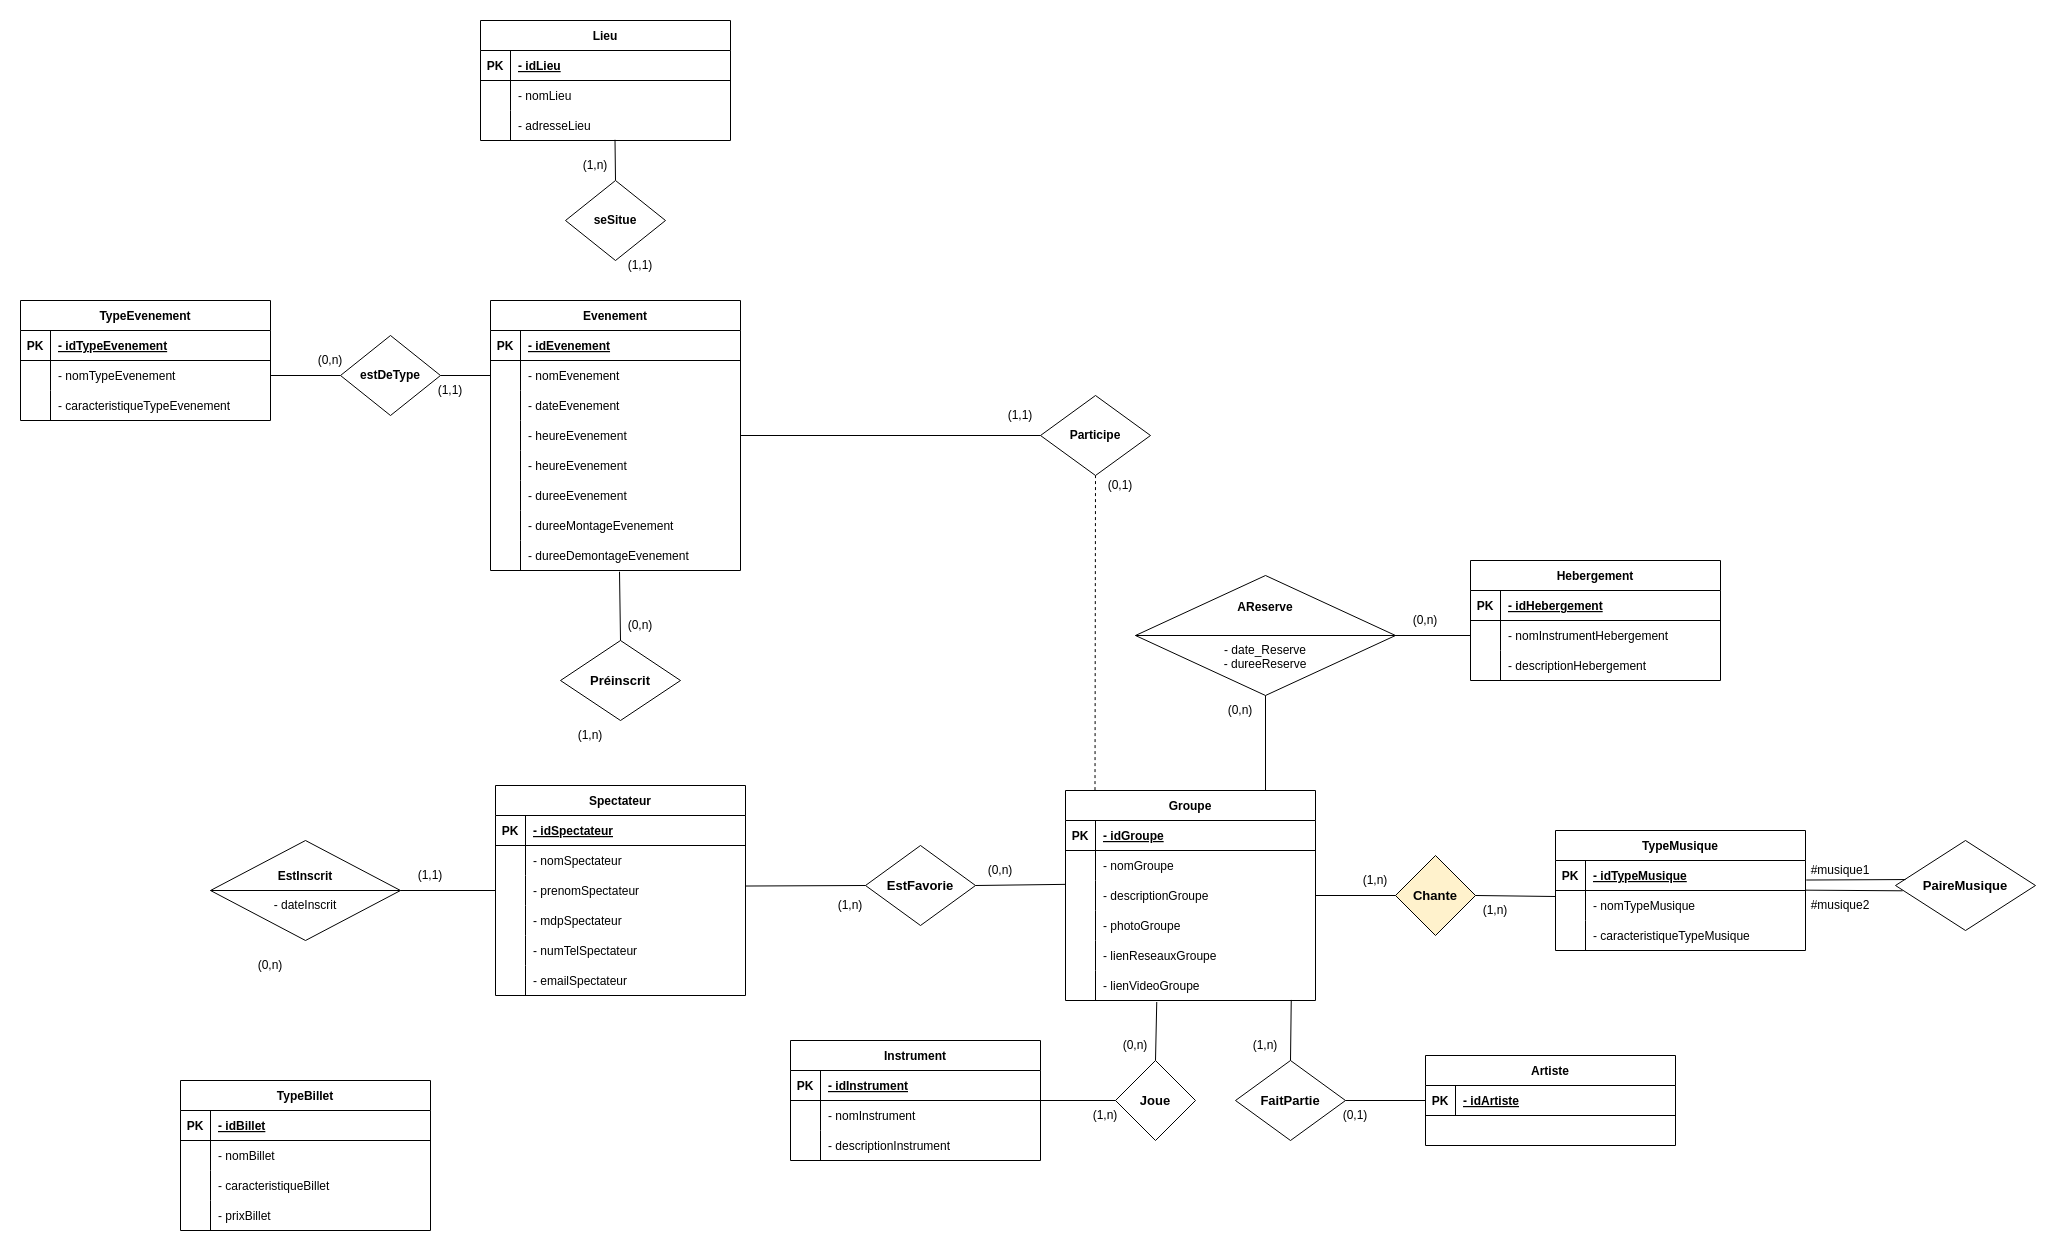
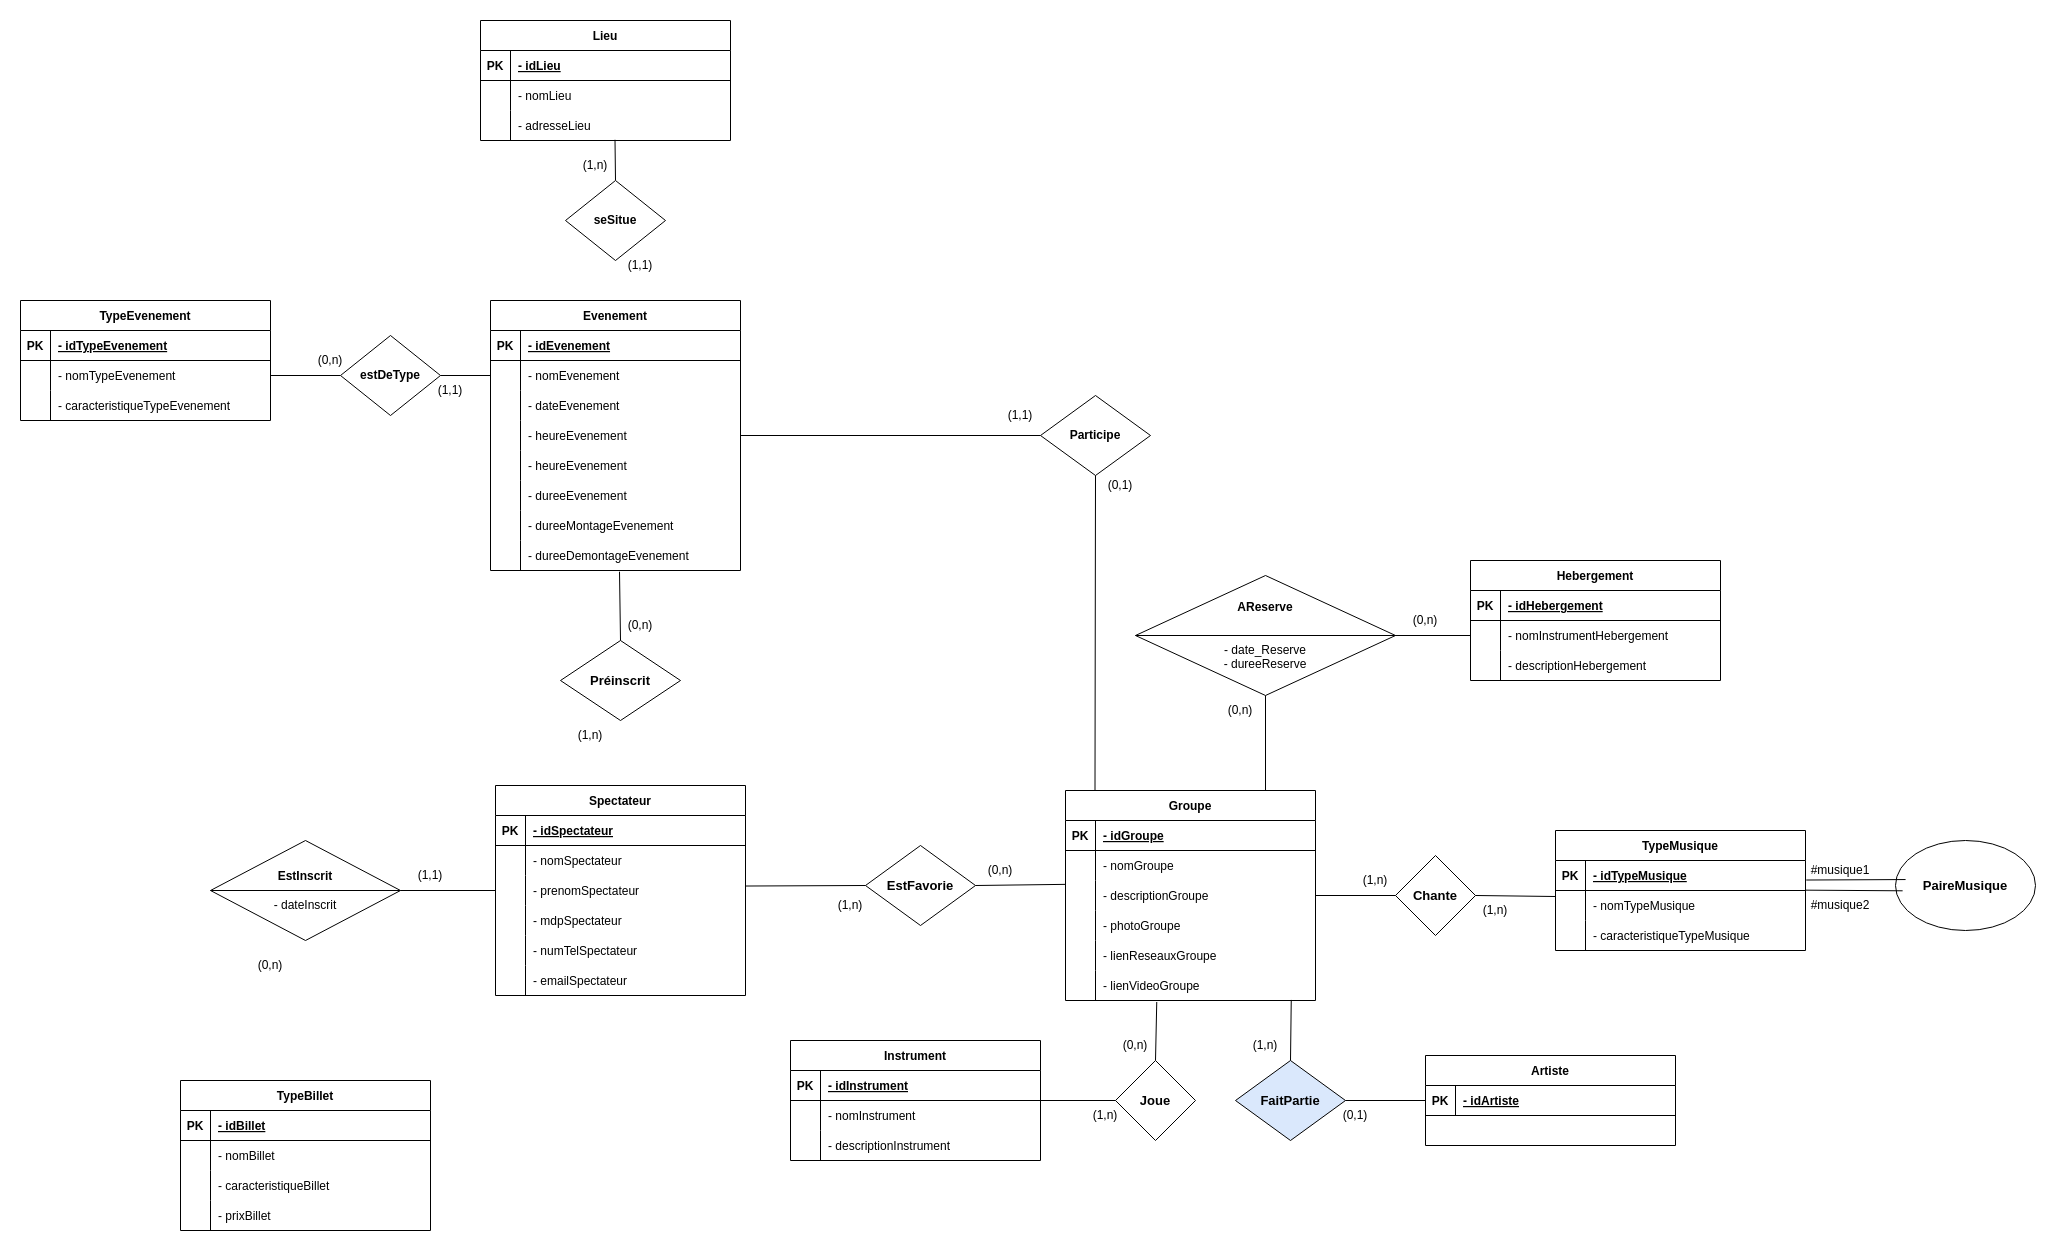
edge "Participe" -- "Groupe": style dashed -> solid
node "PaireMusique": shape diamond -> ellipse
node "Chante": fillcolor #fff2cc -> #ffffff
node "FaitPartie": fillcolor #ffffff -> #dae8fc
